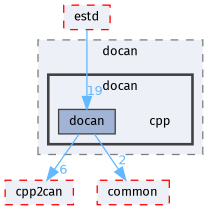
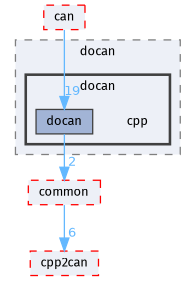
node "estd": label "estd" -> "can"
edge "docan" -> "cpp2can": now "common" -> "cpp2can"
